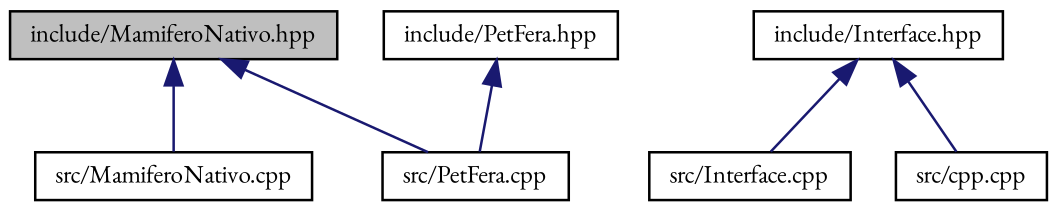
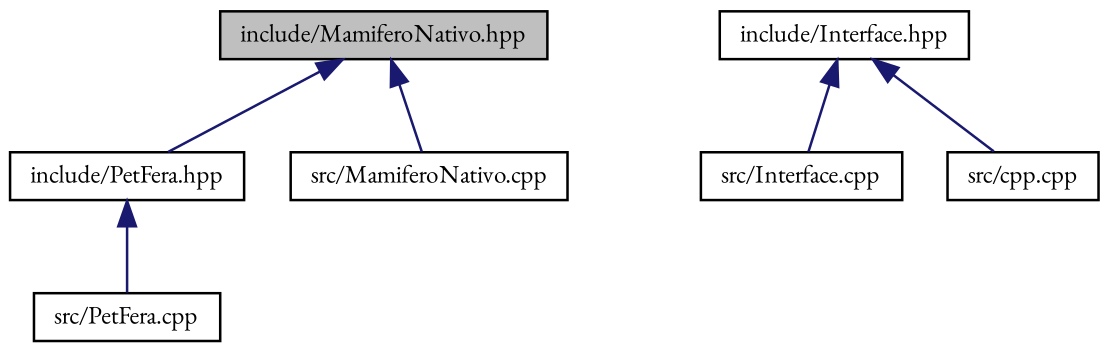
edge "src/PetFera.cpp" -> "include/MamiferoNativo.hpp": now "include/PetFera.hpp" -> "include/MamiferoNativo.hpp"
